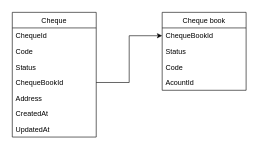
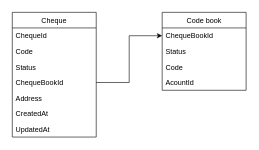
node "Cheque book": label "Cheque book" -> "Code book"
